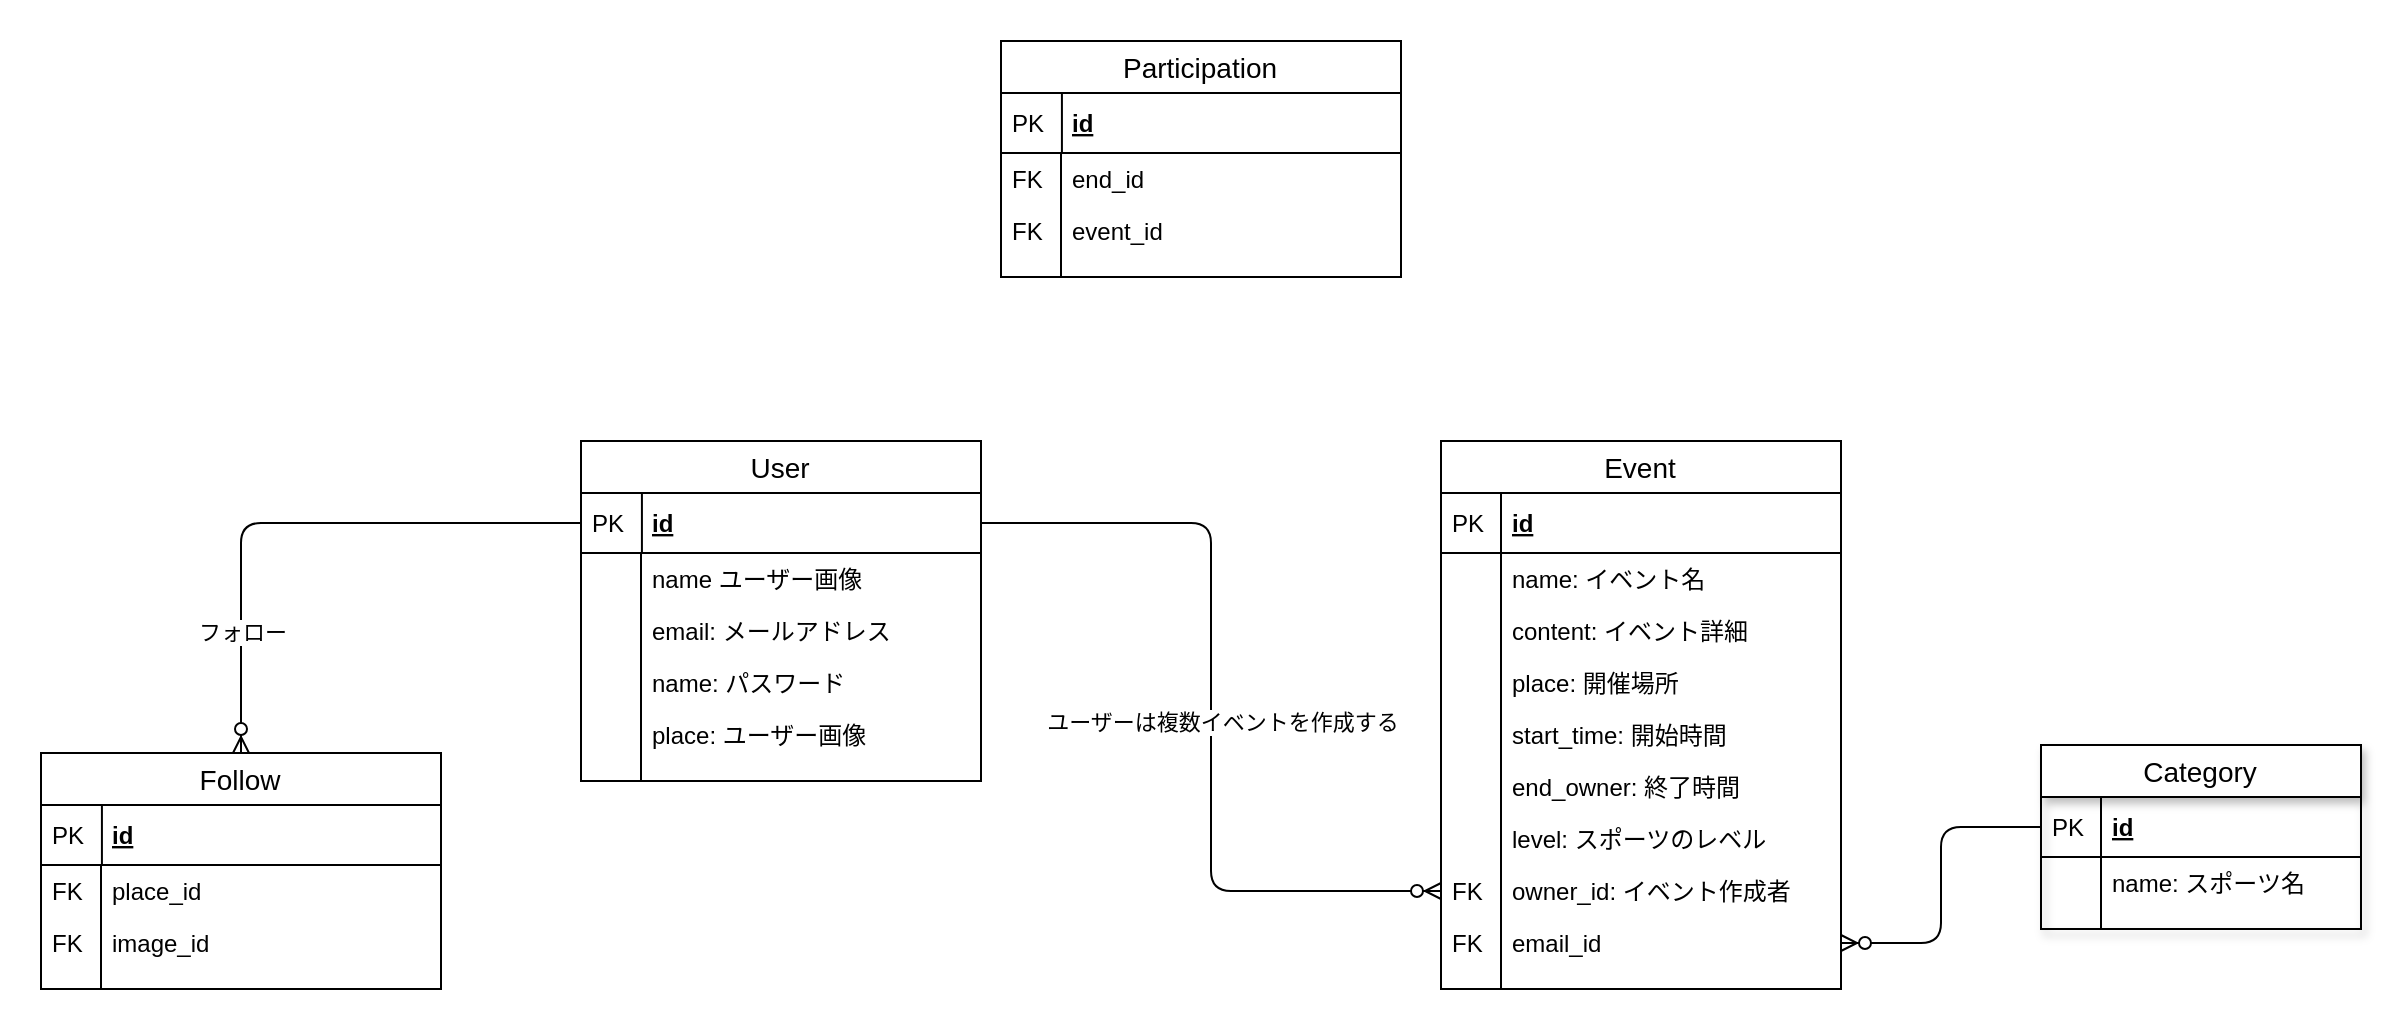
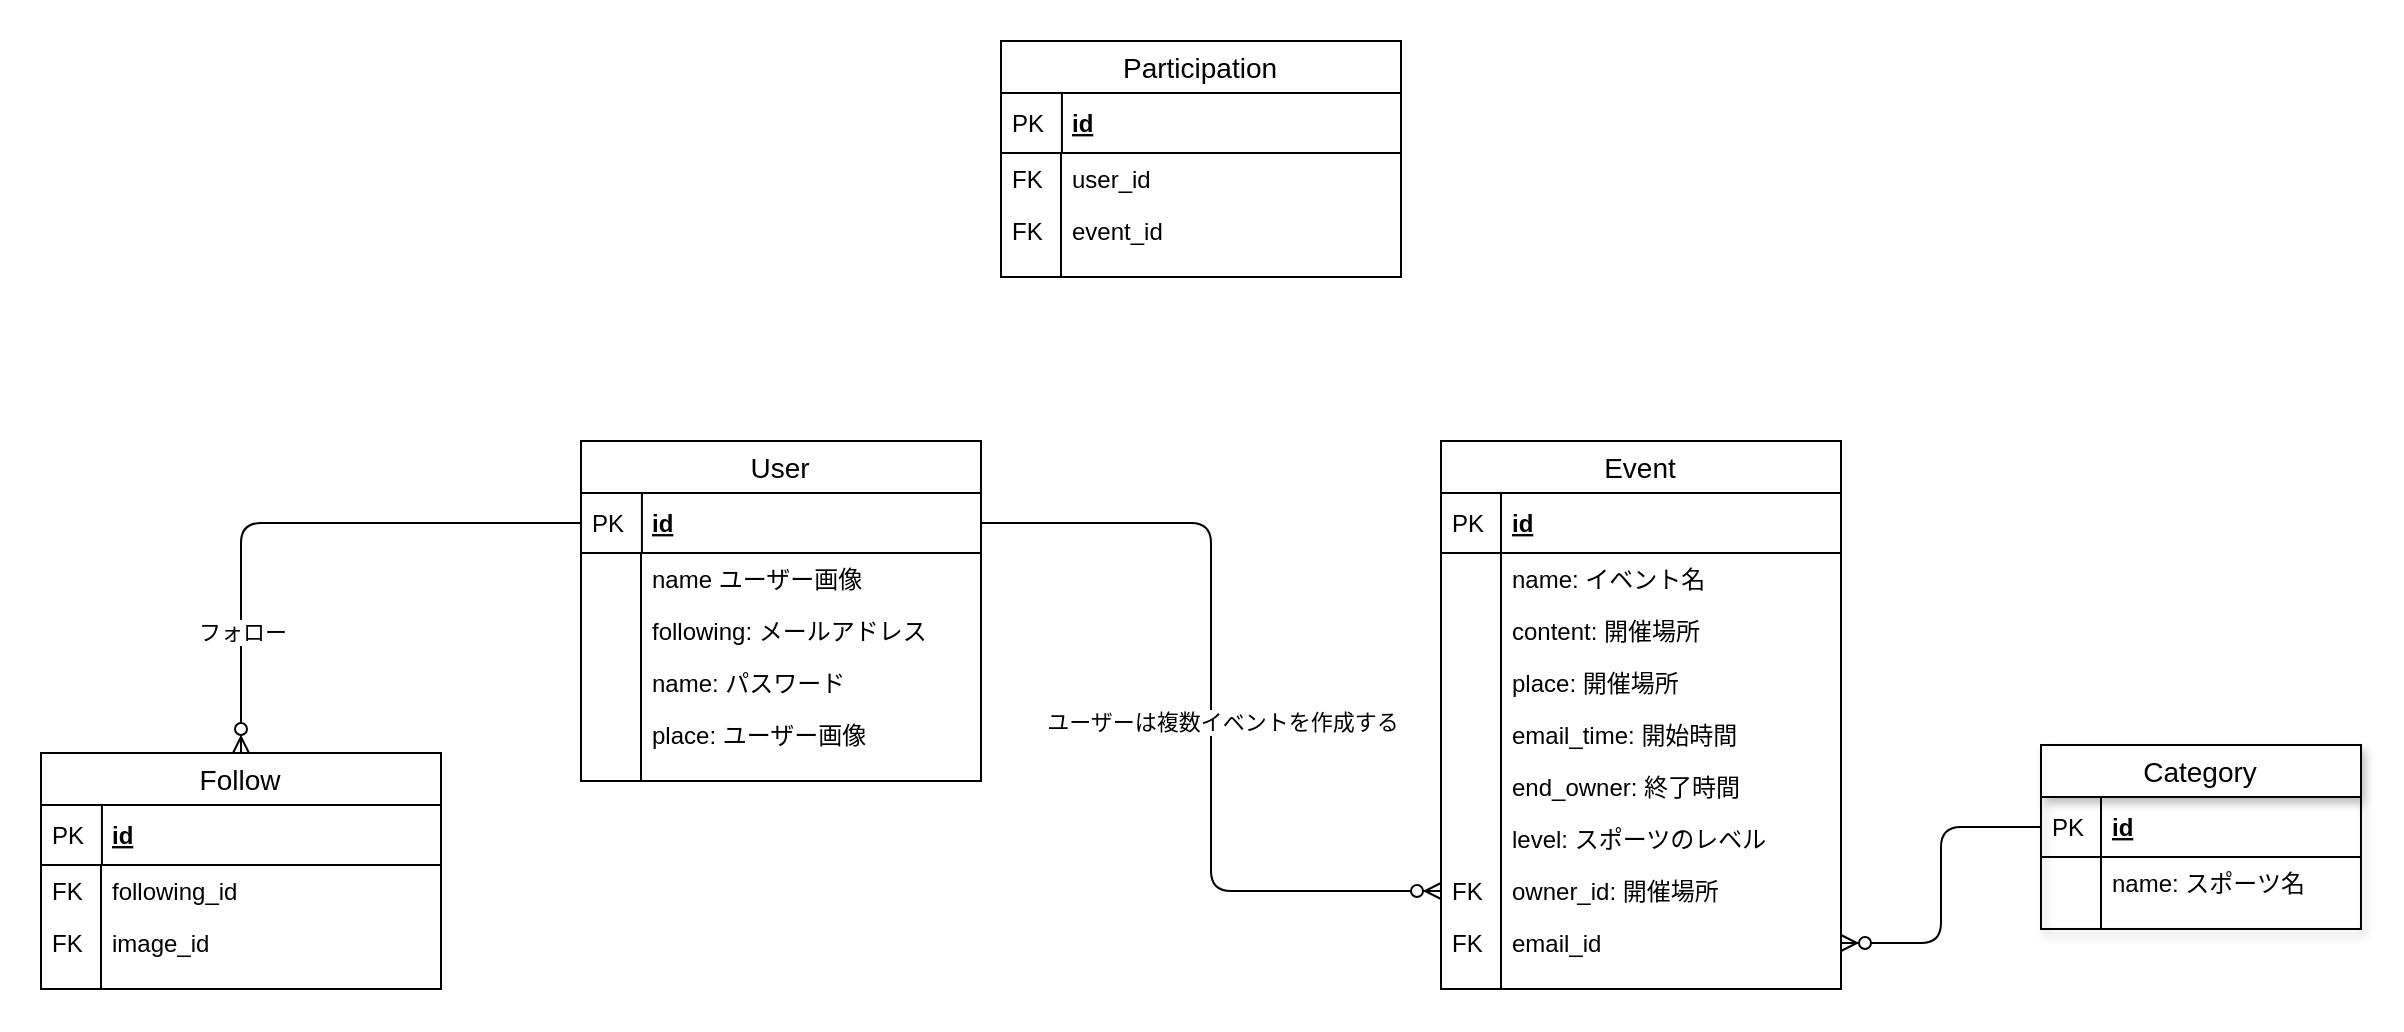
node "end_id": label "end_id" -> "user_id"
node "email: メールアドレス": label "email: メールアドレス" -> "following: メールアドレス"
node "content: イベント詳細": label "content: イベント詳細" -> "content: 開催場所"
node "start_time: 開始時間": label "start_time: 開始時間" -> "email_time: 開始時間"
node "place_id": label "place_id" -> "following_id"
node "owner_id: イベント作成者": label "owner_id: イベント作成者" -> "owner_id: 開催場所"
